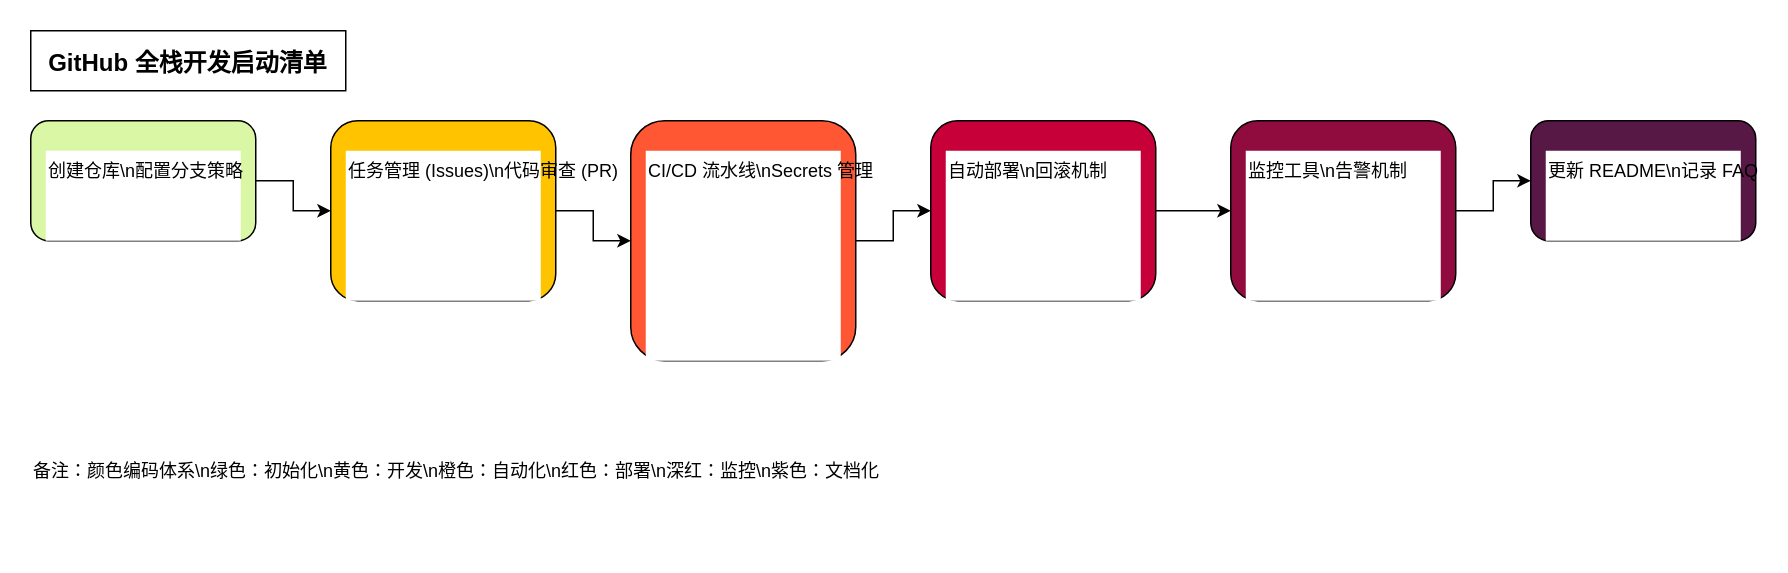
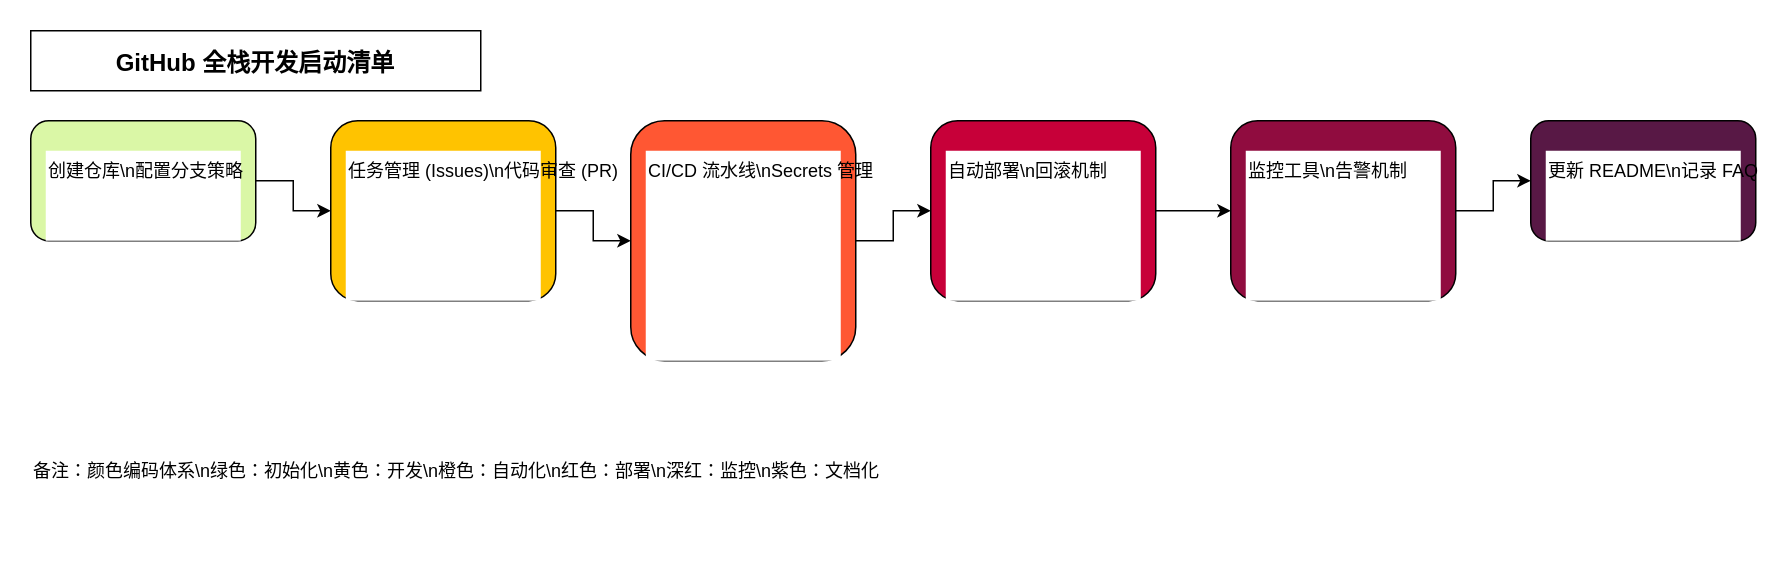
node "GitHub 全栈开发启动清单": size 315x60 -> 450x60
